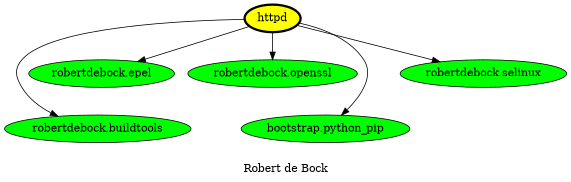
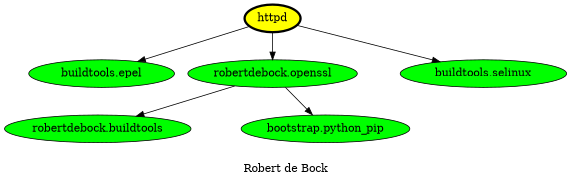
edge "httpd" -> "robertdebock.buildtools": now "robertdebock.openssl" -> "robertdebock.buildtools"
edge "httpd" -> "bootstrap.python_pip": now "robertdebock.openssl" -> "bootstrap.python_pip"
node "robertdebock.epel": label "robertdebock.epel" -> "buildtools.epel"
node "robertdebock.selinux": label "robertdebock.selinux" -> "buildtools.selinux"
